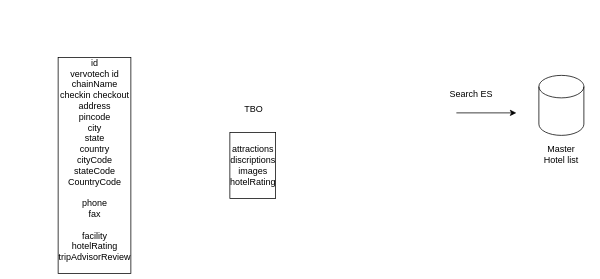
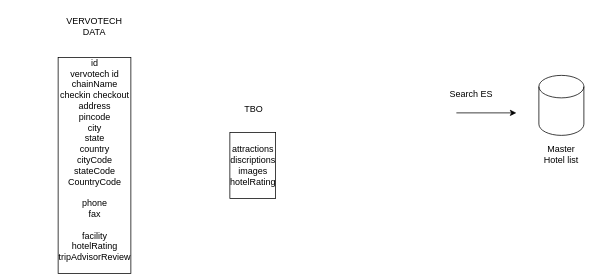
node "VERVOTECH DATA": added
